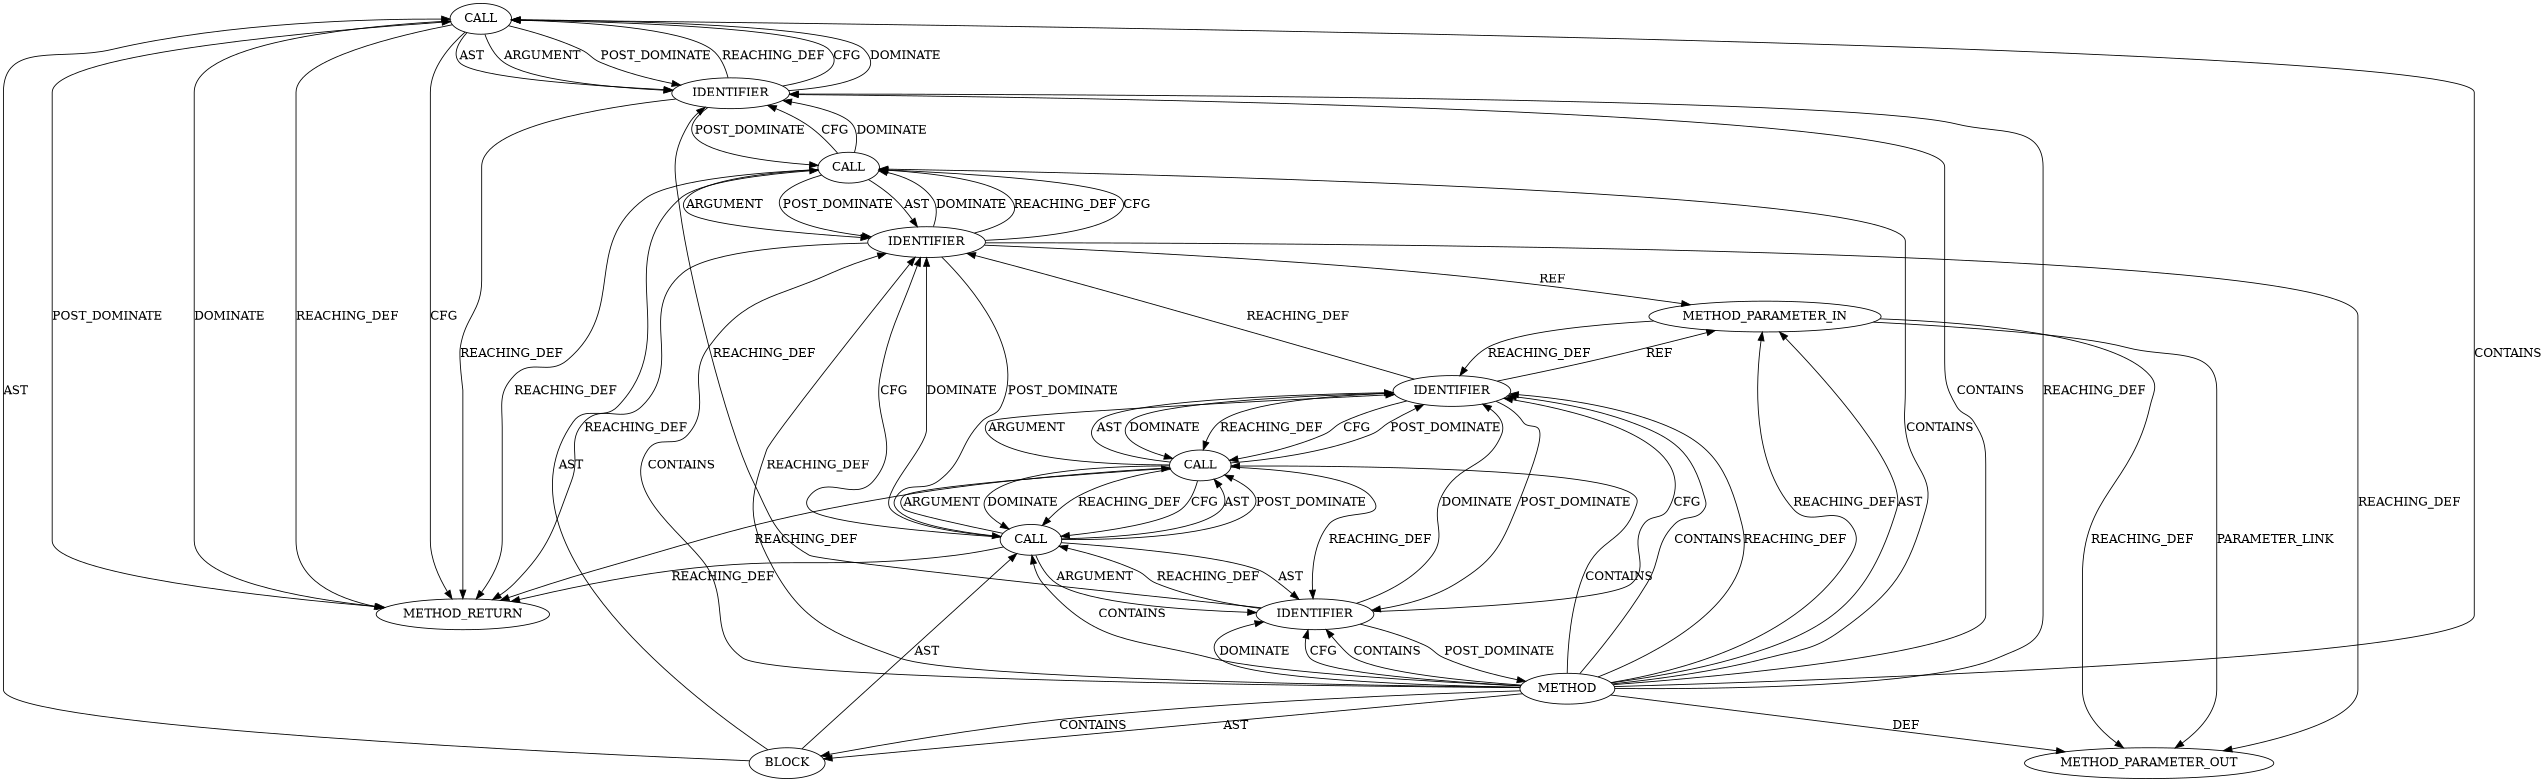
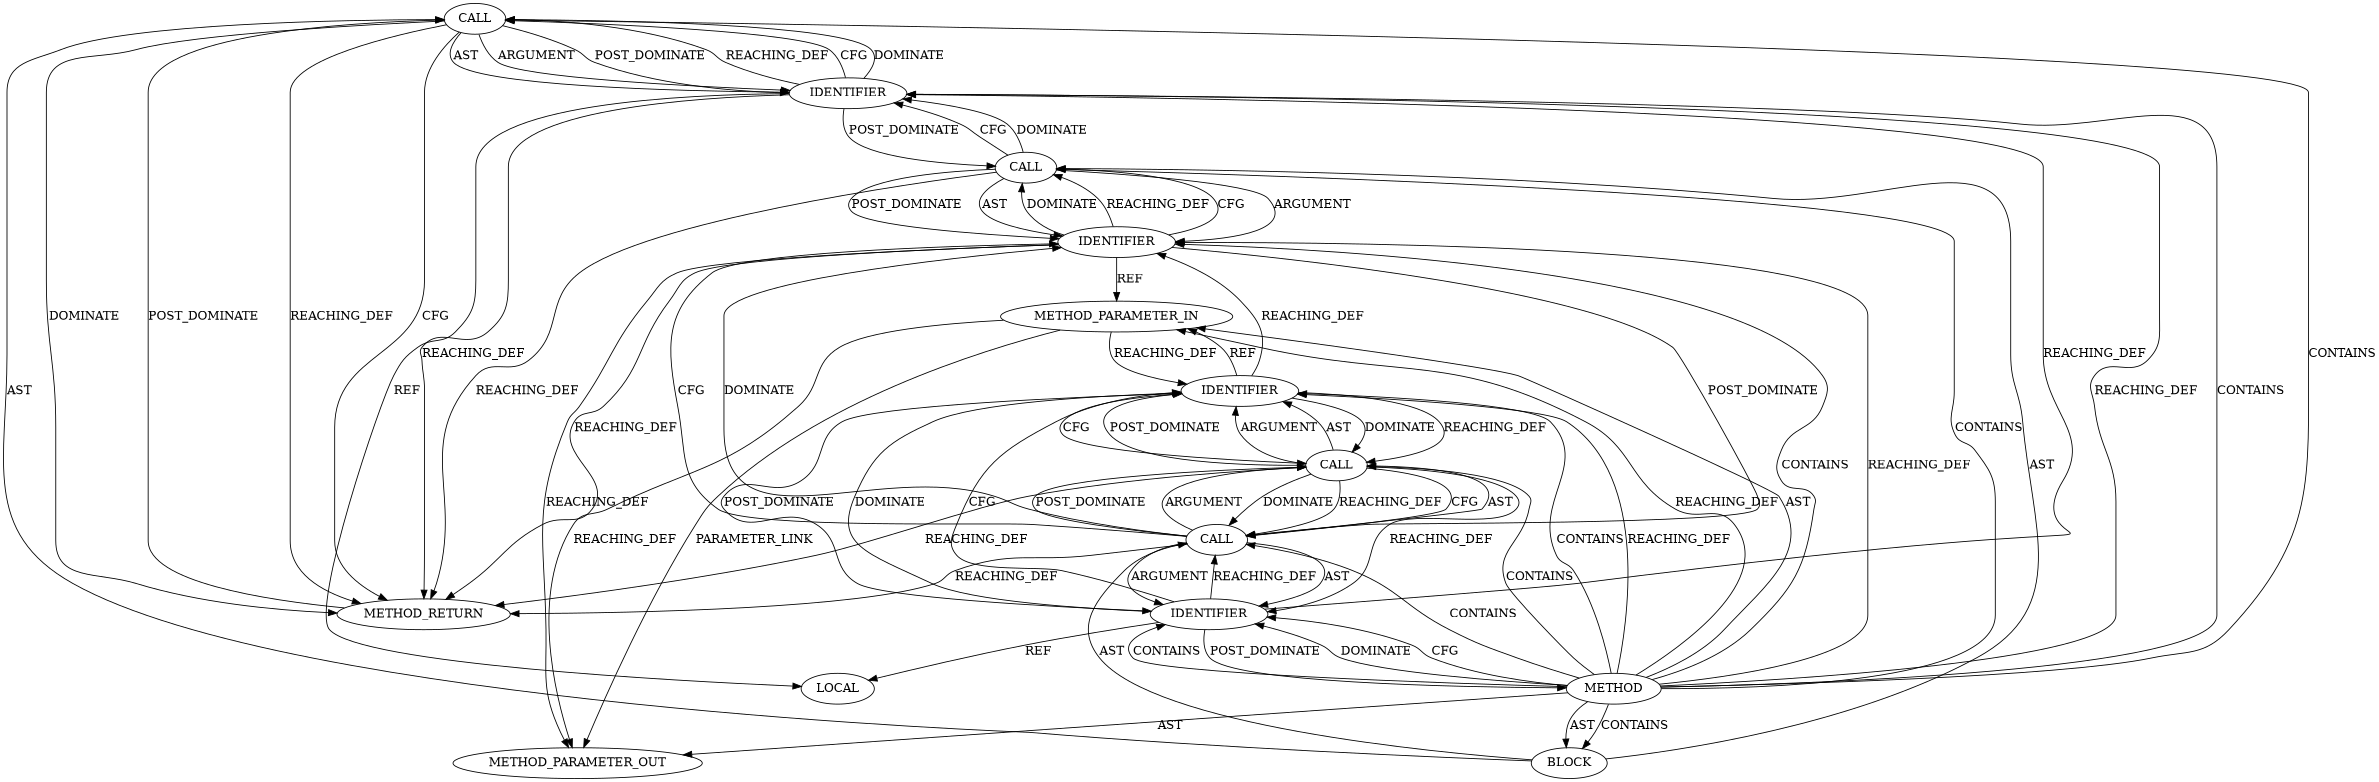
node "LOCAL": added
edge "METHOD" -> "METHOD_PARAMETER_OUT": label "DEF" -> "AST"
